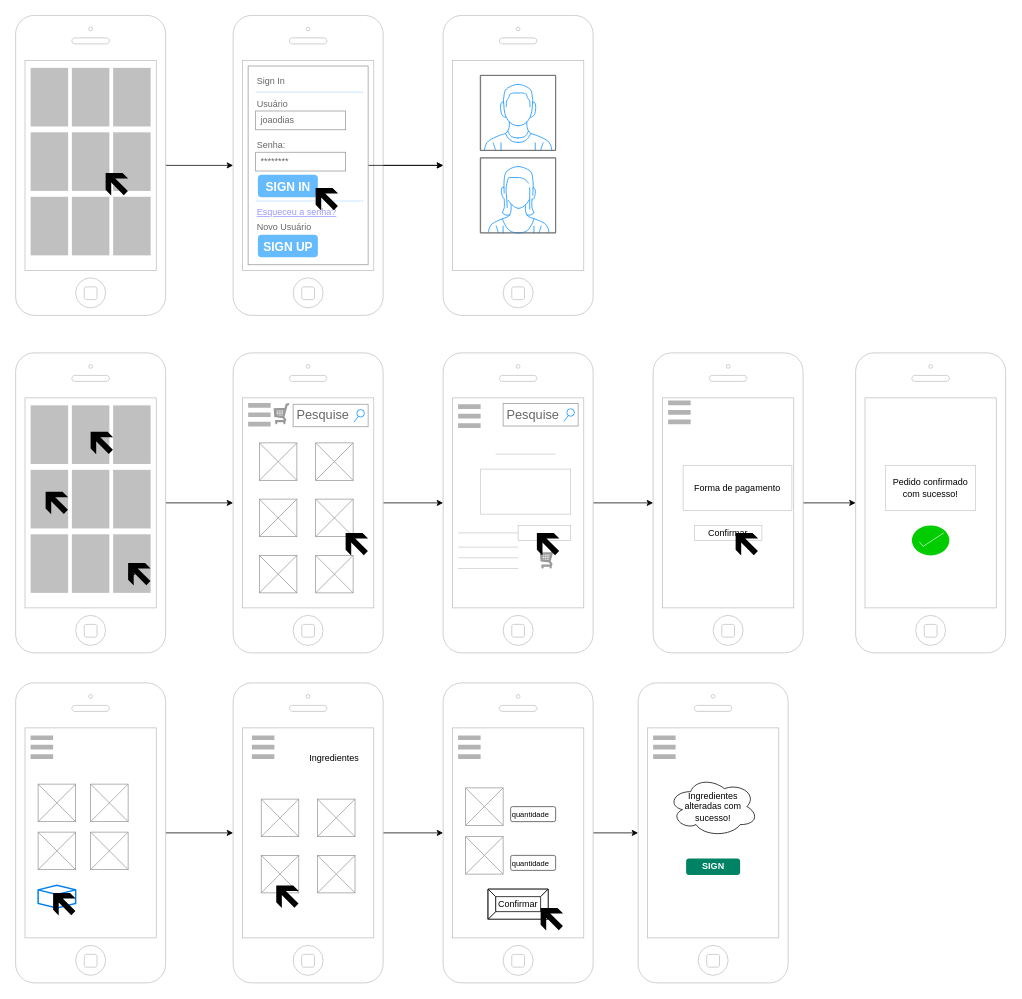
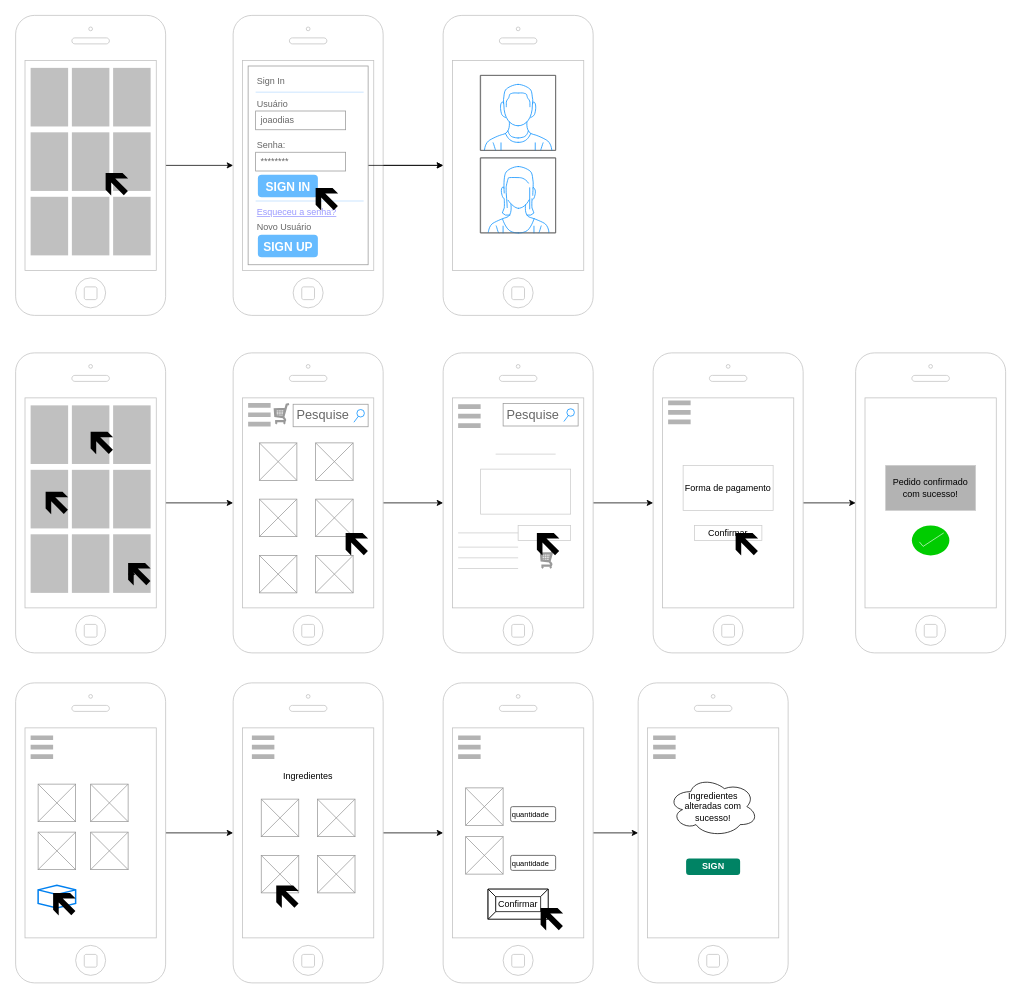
node "Forma de pagamento": size 109x45 -> 90x45
node "Pedido confirmado com sucesso!": fillcolor #ffffff -> #b3b3b3
node "Ingredientes": moved (334, 758) -> (308, 777)
